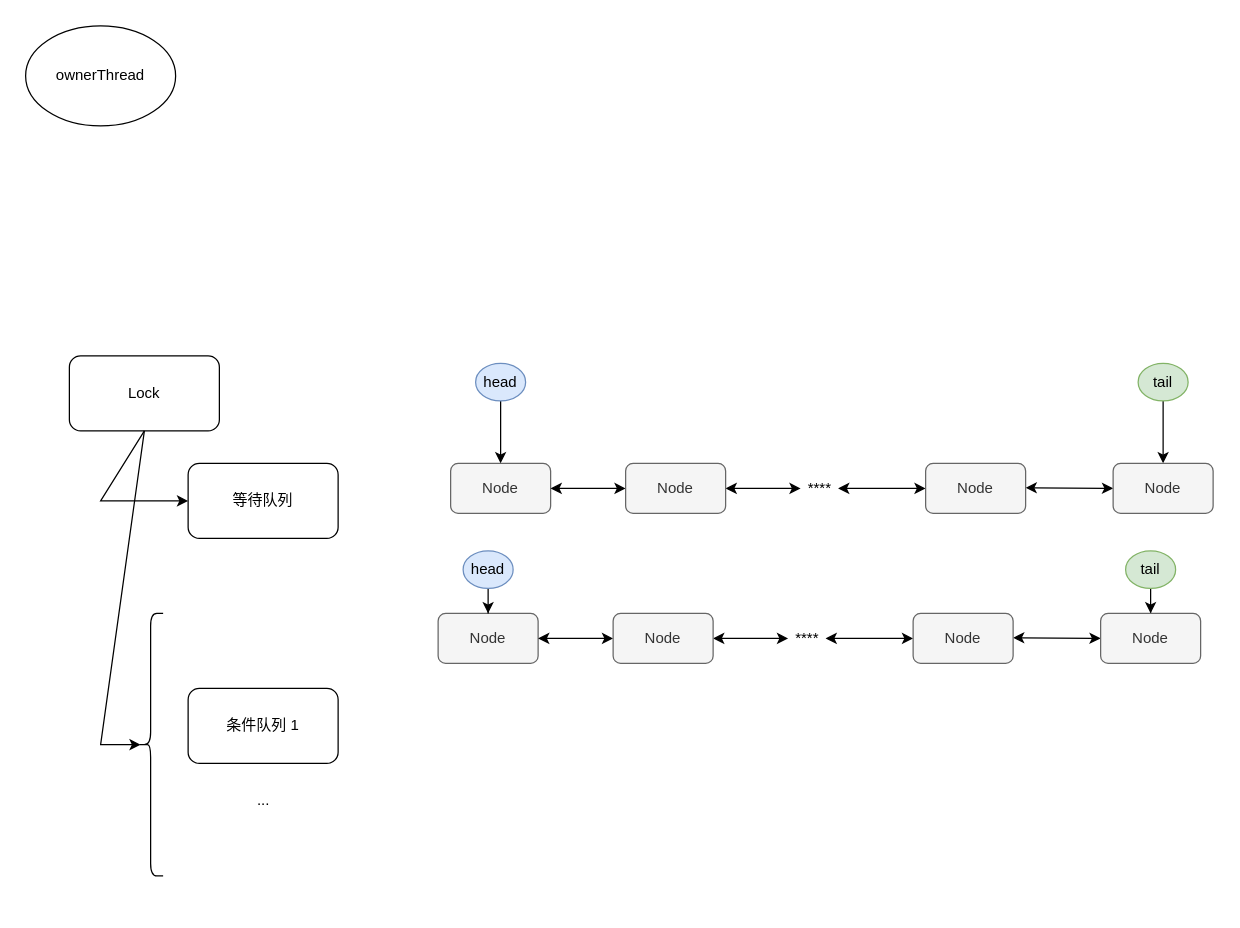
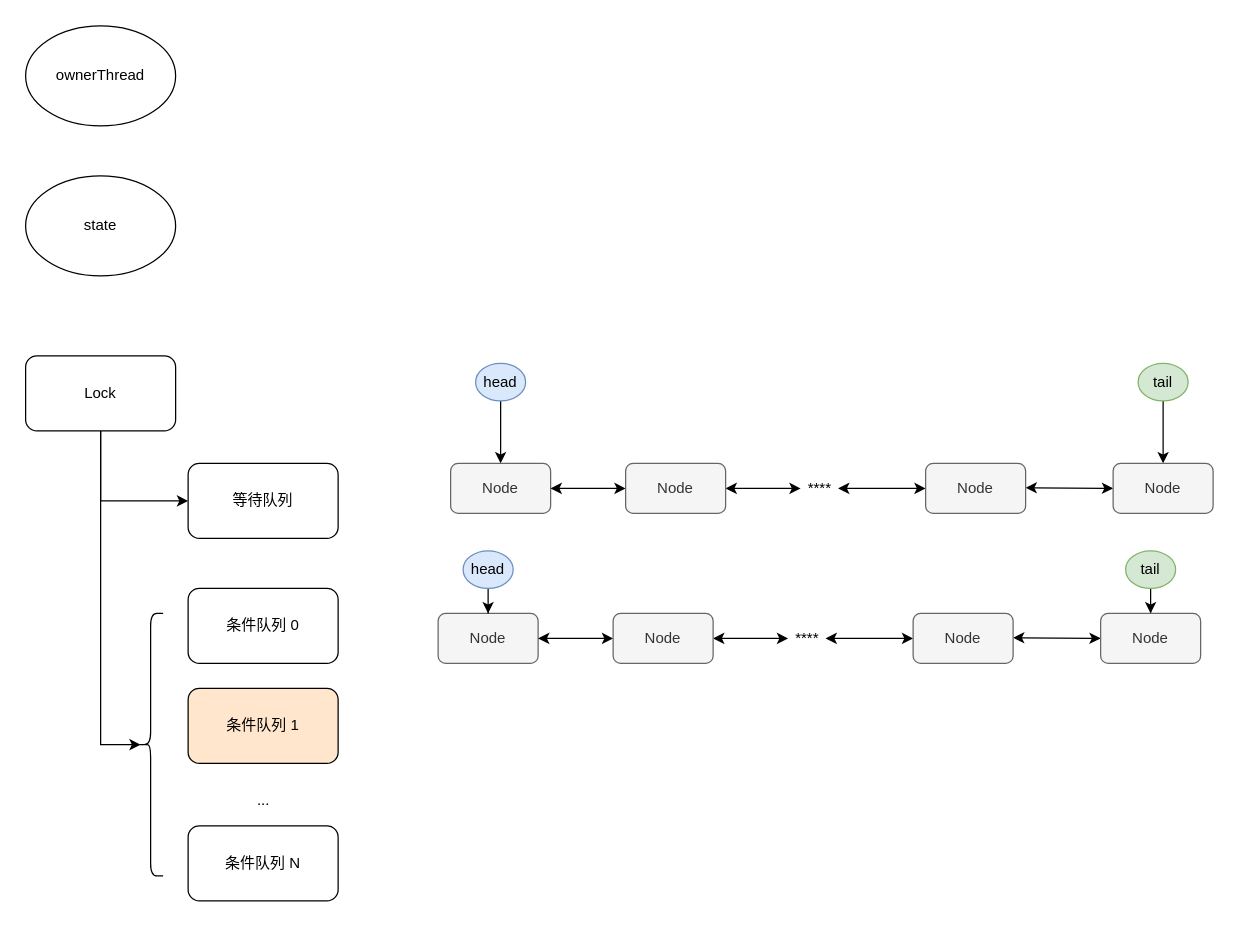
node "state": added
node "Lock": moved (144, 393) -> (101, 393)
node "条件队列 0": added
node "条件队列 1": fillcolor #ffffff -> #ffe6cc
node "条件队列 N": added
